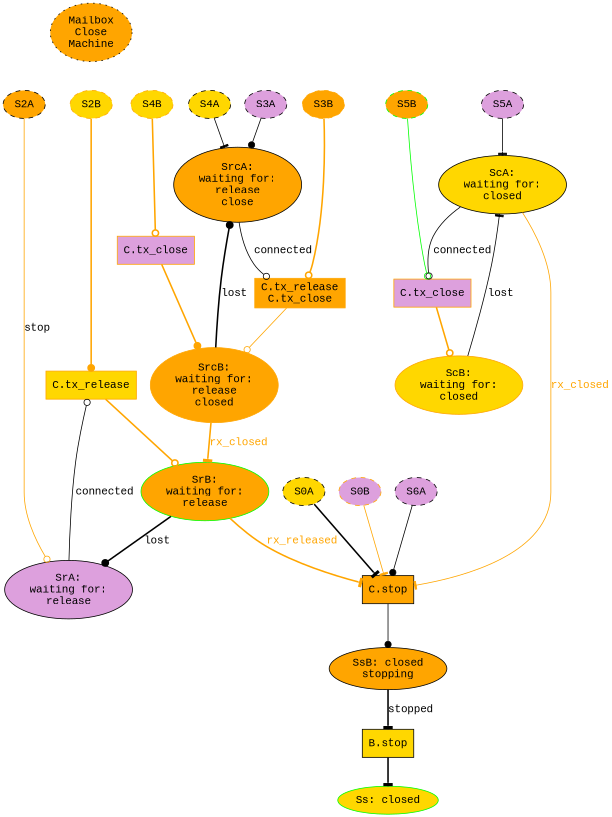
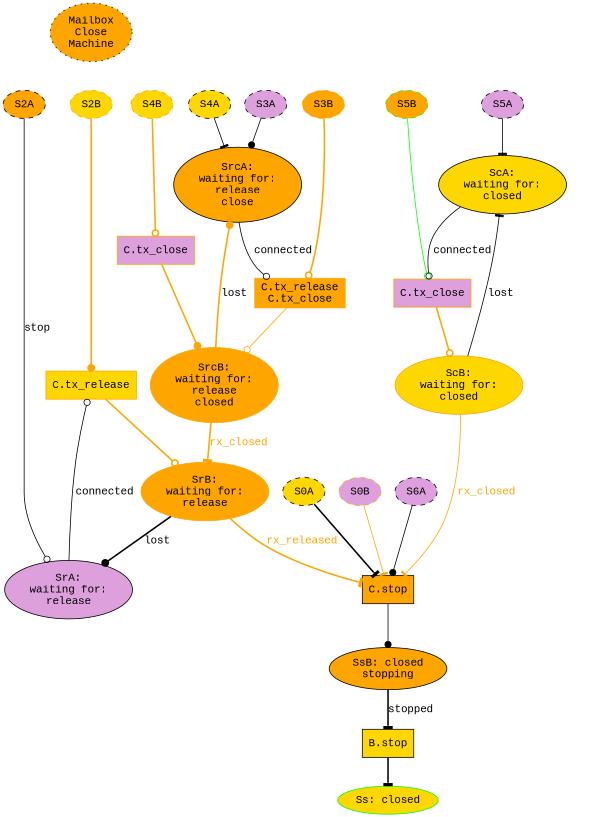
edge "SrcB: waiting for: release closed" -> "SrcA: waiting for: release close": color black -> orange
edge "S2A" -> "SrA: waiting for: release": color orange -> black
edge "ScA: waiting for: closed" -> "C.stop": now "ScB: waiting for: closed" -> "C.stop"
node "SrB: waiting for: release": color green -> orange
